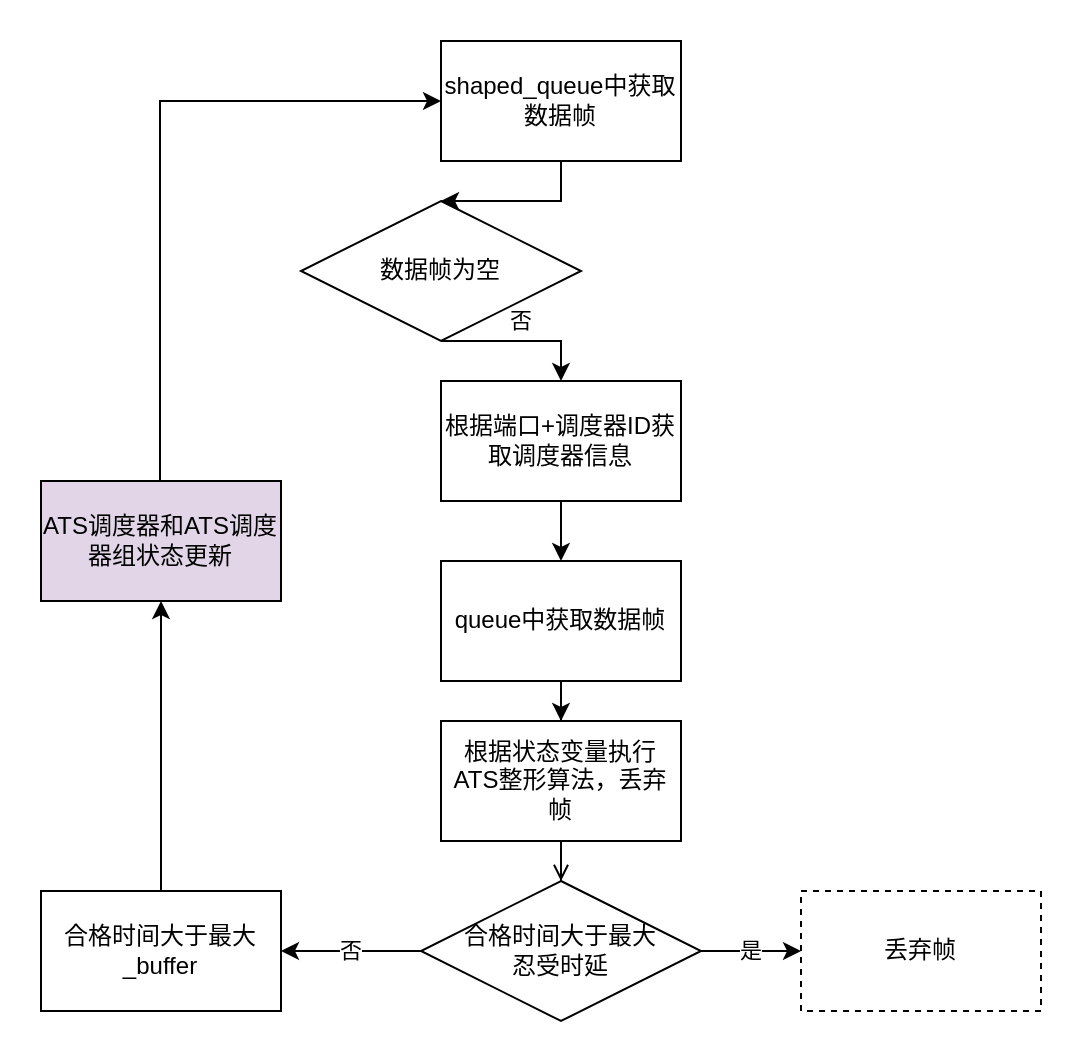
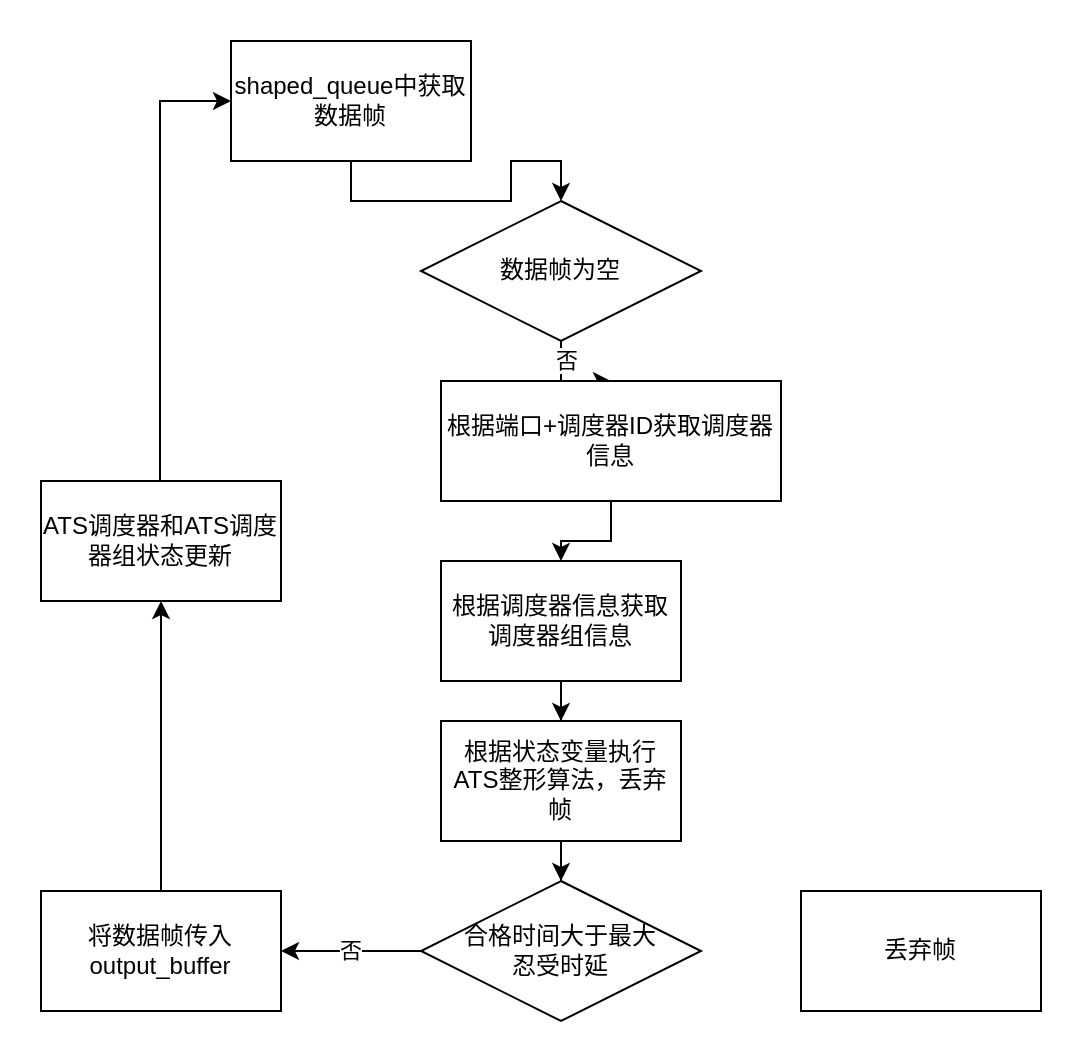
node "shaped_queue中获取数据帧": moved (561, 101) -> (351, 101)
node "数据帧为空": moved (441, 271) -> (561, 271)
node "根据端口+调度器ID获取调度器信息": size 240x120 -> 340x120
node "ATS调度器和ATS调度器组状态更新": fillcolor #e1d5e7 -> #ffffff
node "queue中获取数据帧": label "queue中获取数据帧" -> "根据调度器信息获取调度器组信息"
edge "根据状态变量执行ATS整形算法，丢弃帧" -> "合格时间大于最大 忍受时延": arrowhead open -> classic
node "合格时间大于最大_buffer": label "合格时间大于最大_buffer" -> "将数据帧传入output_buffer"
edge "合格时间大于最大 忍受时延" -> "丢弃帧": removed, label "是"
node "丢弃帧": style dashed -> solid
